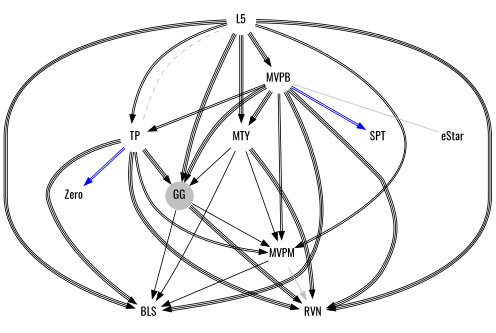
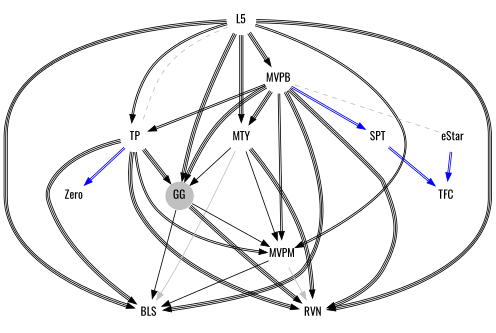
edge "MVPB" -- "eStar": style solid -> dashed
node "TFC": added
edge "MTY" -> "BLS": color black -> grey
